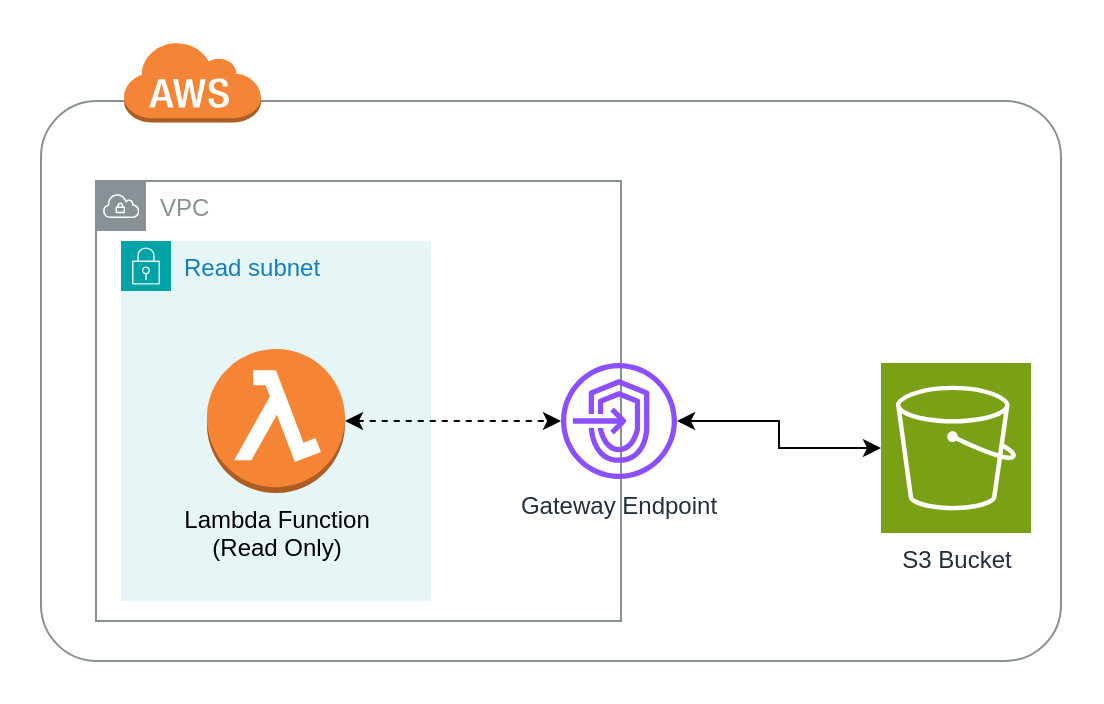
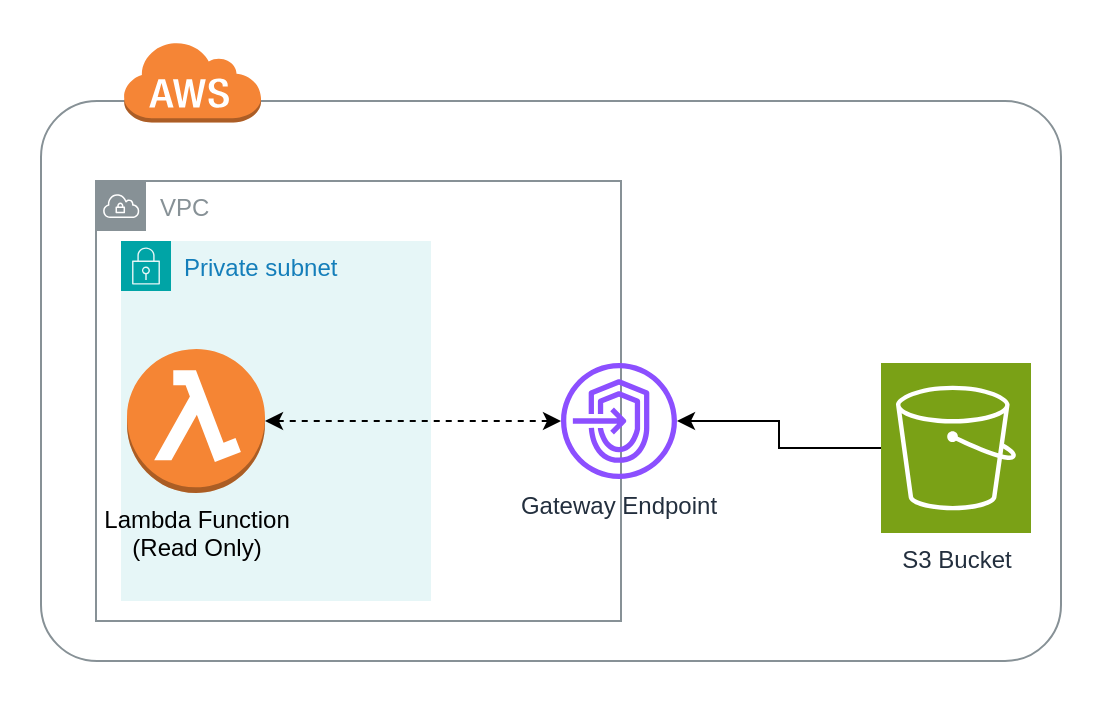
node "Read subnet": label "Read subnet" -> "Private subnet"
node "Lambda Function (Read Only)": moved (276, 421) -> (196, 421)
edge "Gateway Endpoint" -- "S3 Bucket": arrowhead classic -> none
